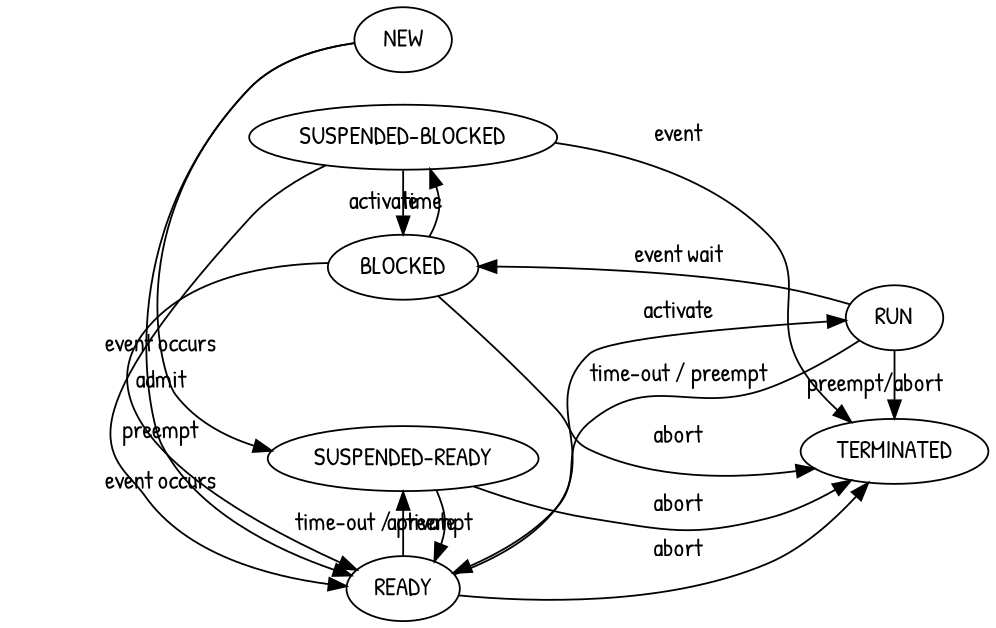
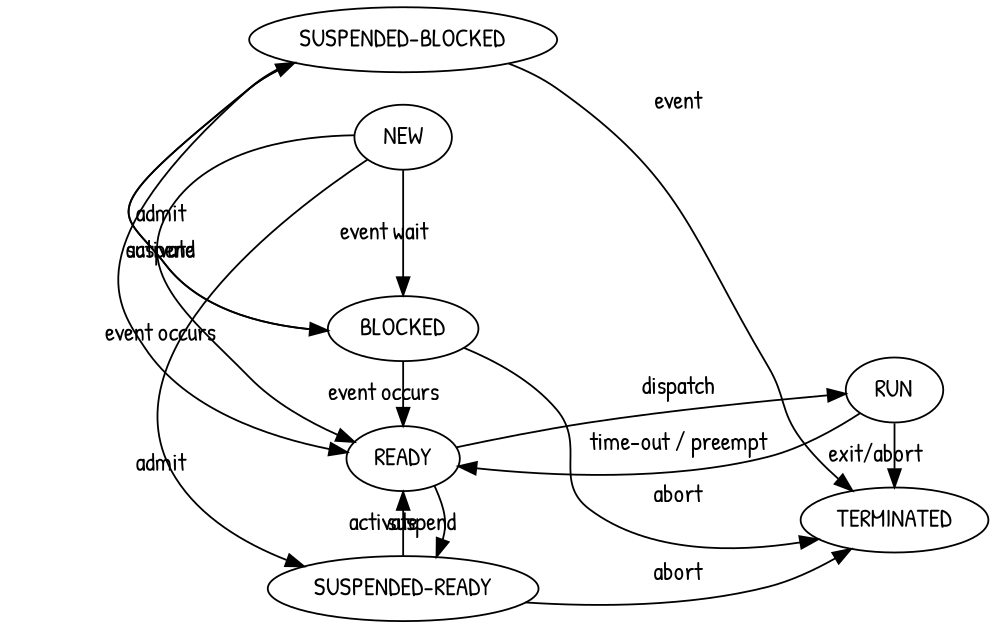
edge "BLOCKED" -> "SUSPENDED-BLOCKED": label "time" -> "suspend"
edge "RUN" -> "BLOCKED": now "NEW" -> "BLOCKED"
edge "READY" -> "RUN": label "activate" -> "dispatch"
edge "RUN" -> "TERMINATED": label "preempt/abort" -> "exit/abort"
edge "NEW" -> "READY": label "preempt" -> "admit"
edge "READY" -> "SUSPENDED-READY": label "time-out / preempt" -> "suspend"
edge "READY" -> "TERMINATED": removed, label "abort"
